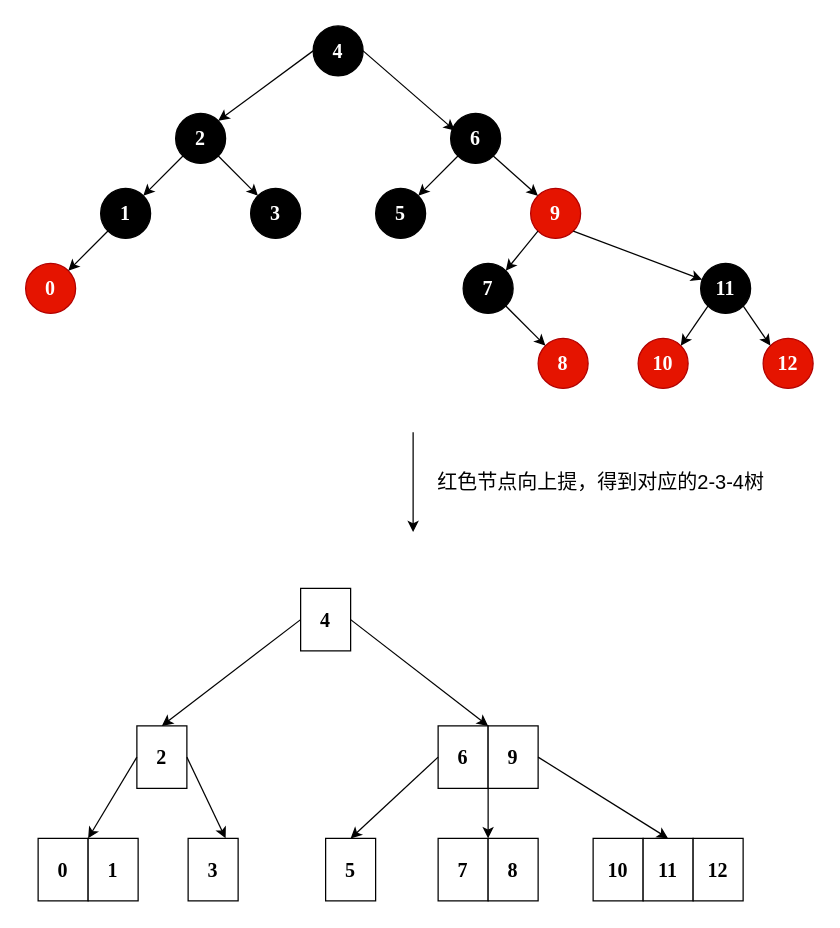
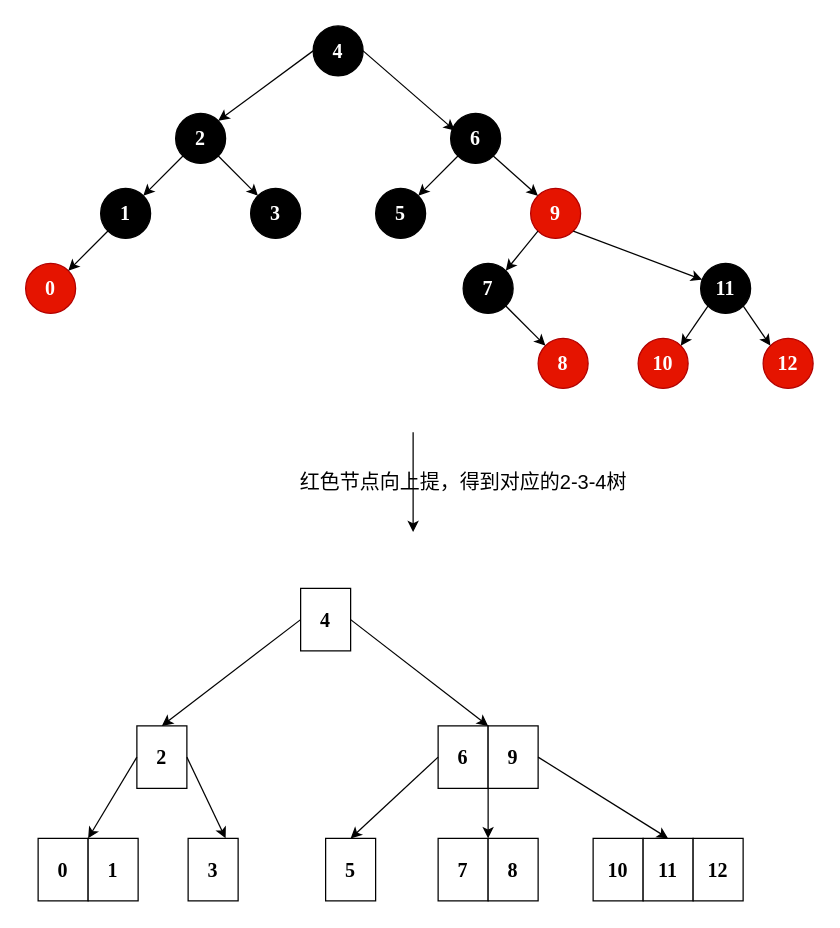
node "红色节点向上提，得到对应的2-3-4树": moved (601, 482) -> (463, 482)
